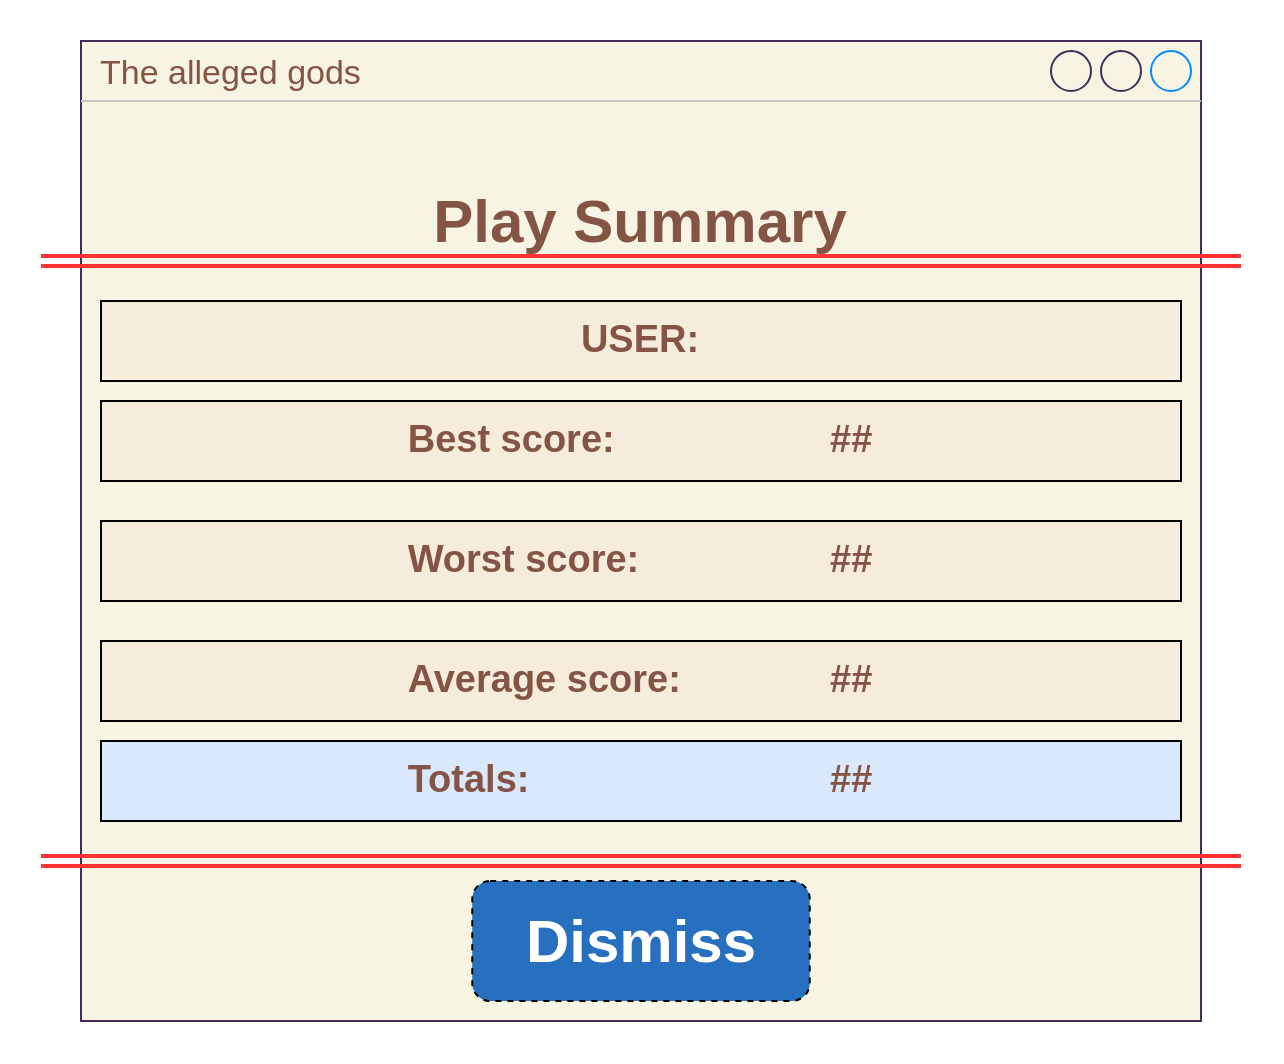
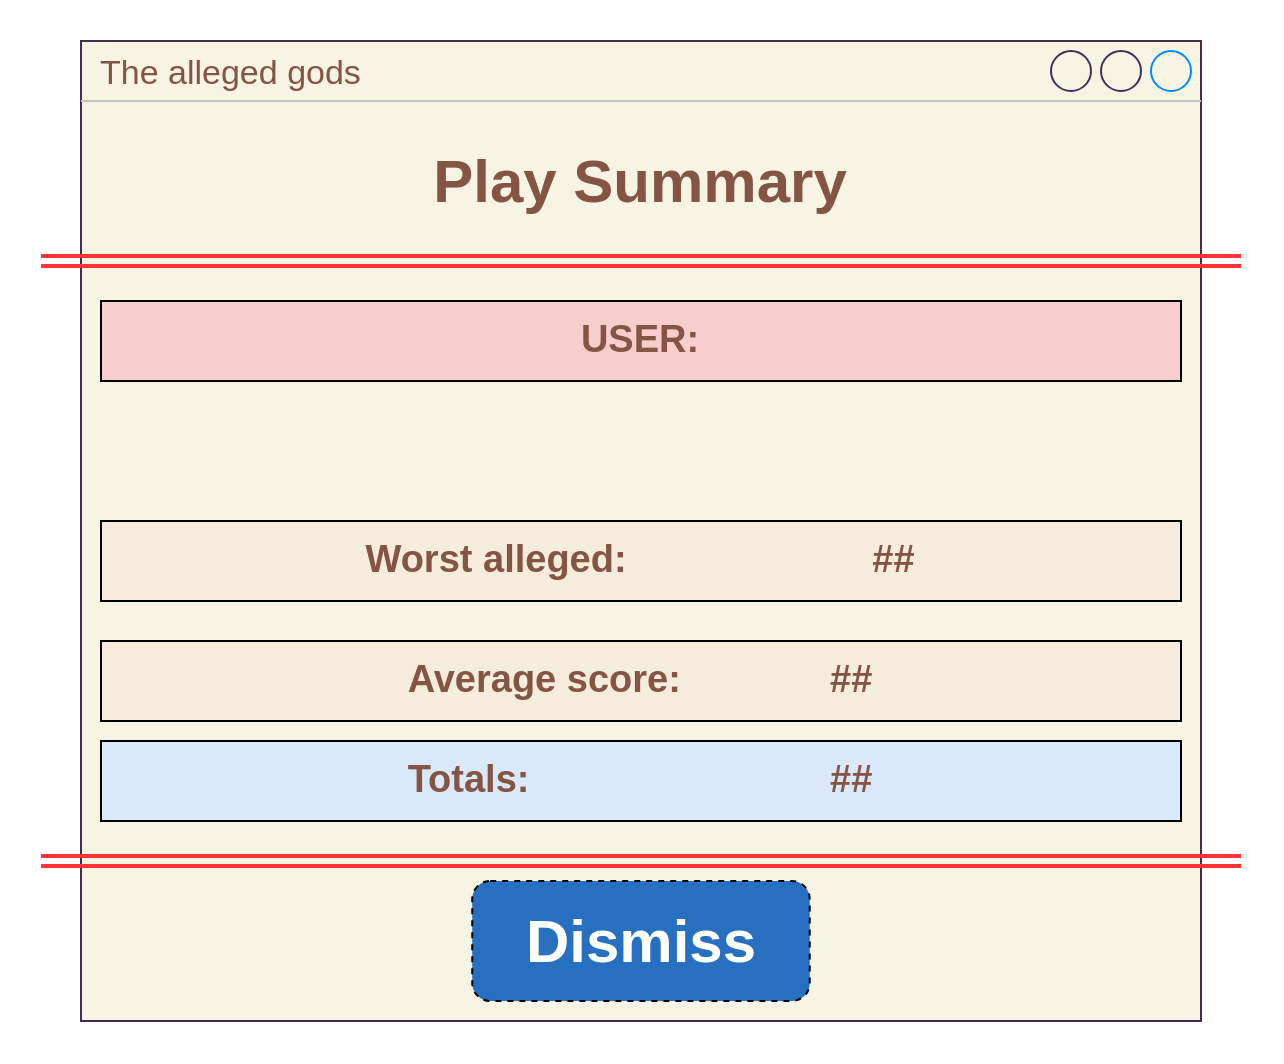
node "Play Summary": moved (641, 221) -> (641, 181)
node "USER:": fillcolor #f6ecdb -> #f8cecc
node "Best score: ##": removed
node "Worst score: ##": label "Worst score: ##" -> "Worst alleged: ##"
